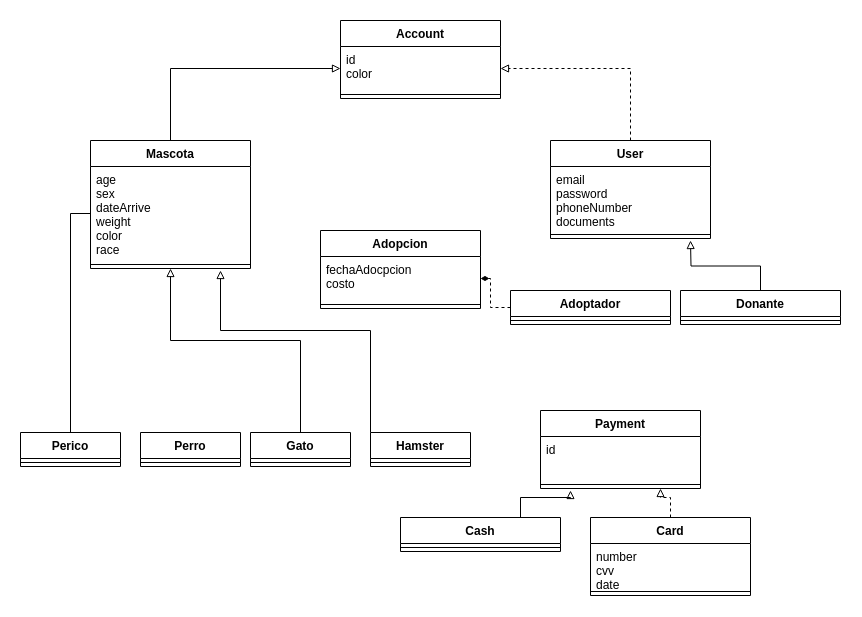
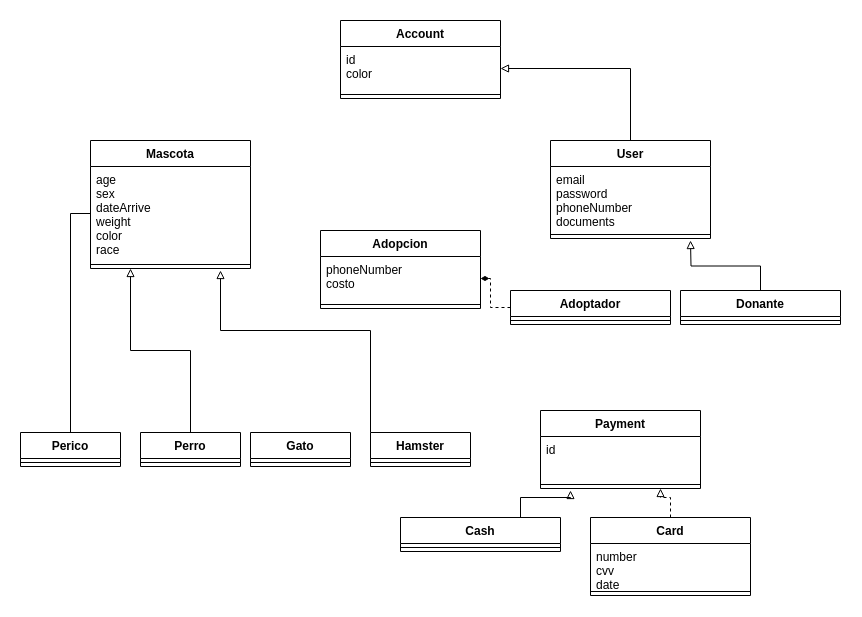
edge "Mascota" -> "id color": removed
edge "User" -> "id color": style dashed -> solid
node "fechaAdocpcion costo": label "fechaAdocpcion costo" -> "phoneNumber costo"
edge "Gato" -> "Mascota": removed
edge "Perro" -> "Mascota": added
